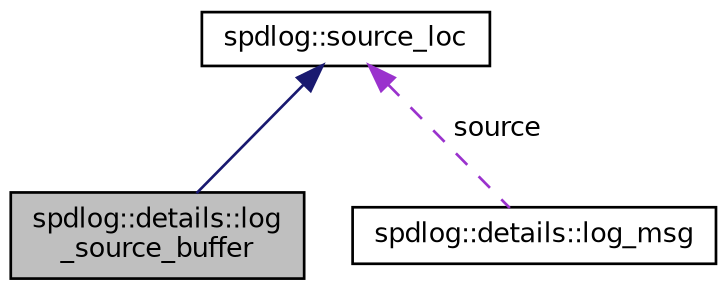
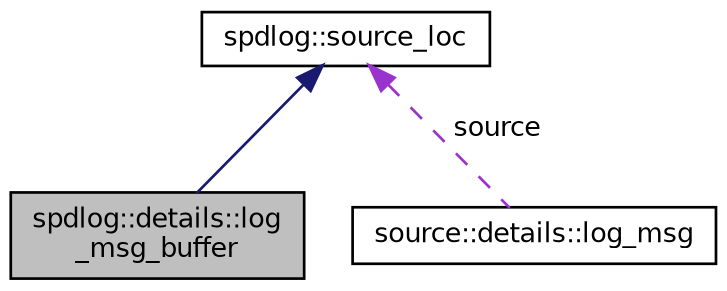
node "spdlog::details::log _source_buffer": label "spdlog::details::log _source_buffer" -> "spdlog::details::log _msg_buffer"
node "spdlog::details::log_msg": label "spdlog::details::log_msg" -> "source::details::log_msg"
